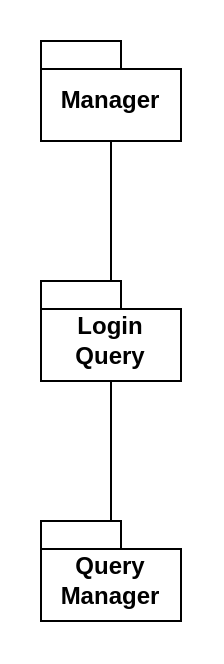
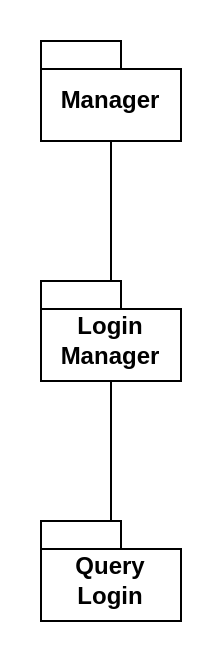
node "Login Query": label "Login Query" -> "Login Manager"
node "Query Manager": label "Query Manager" -> "Query Login"
